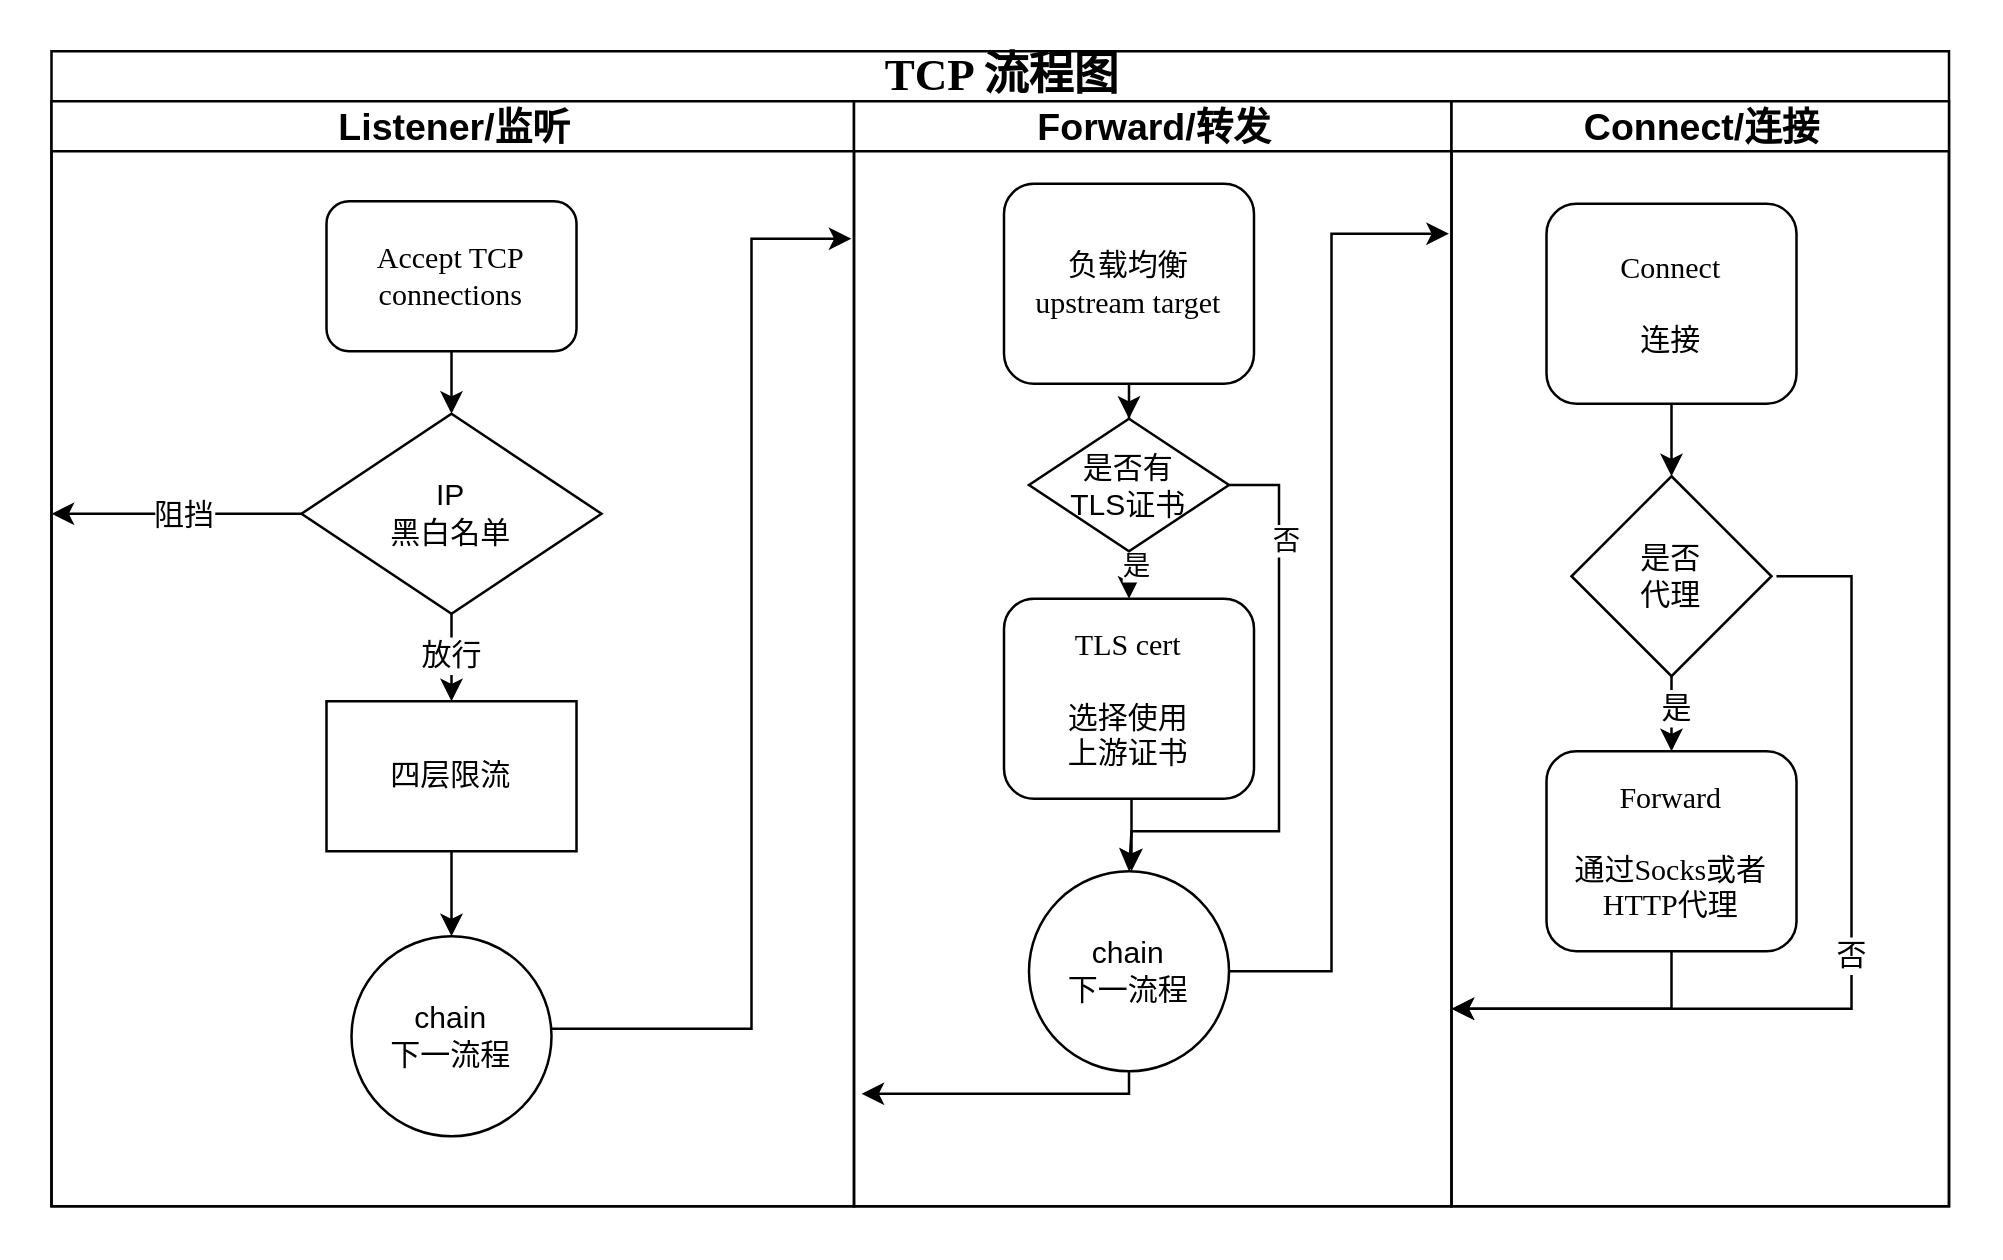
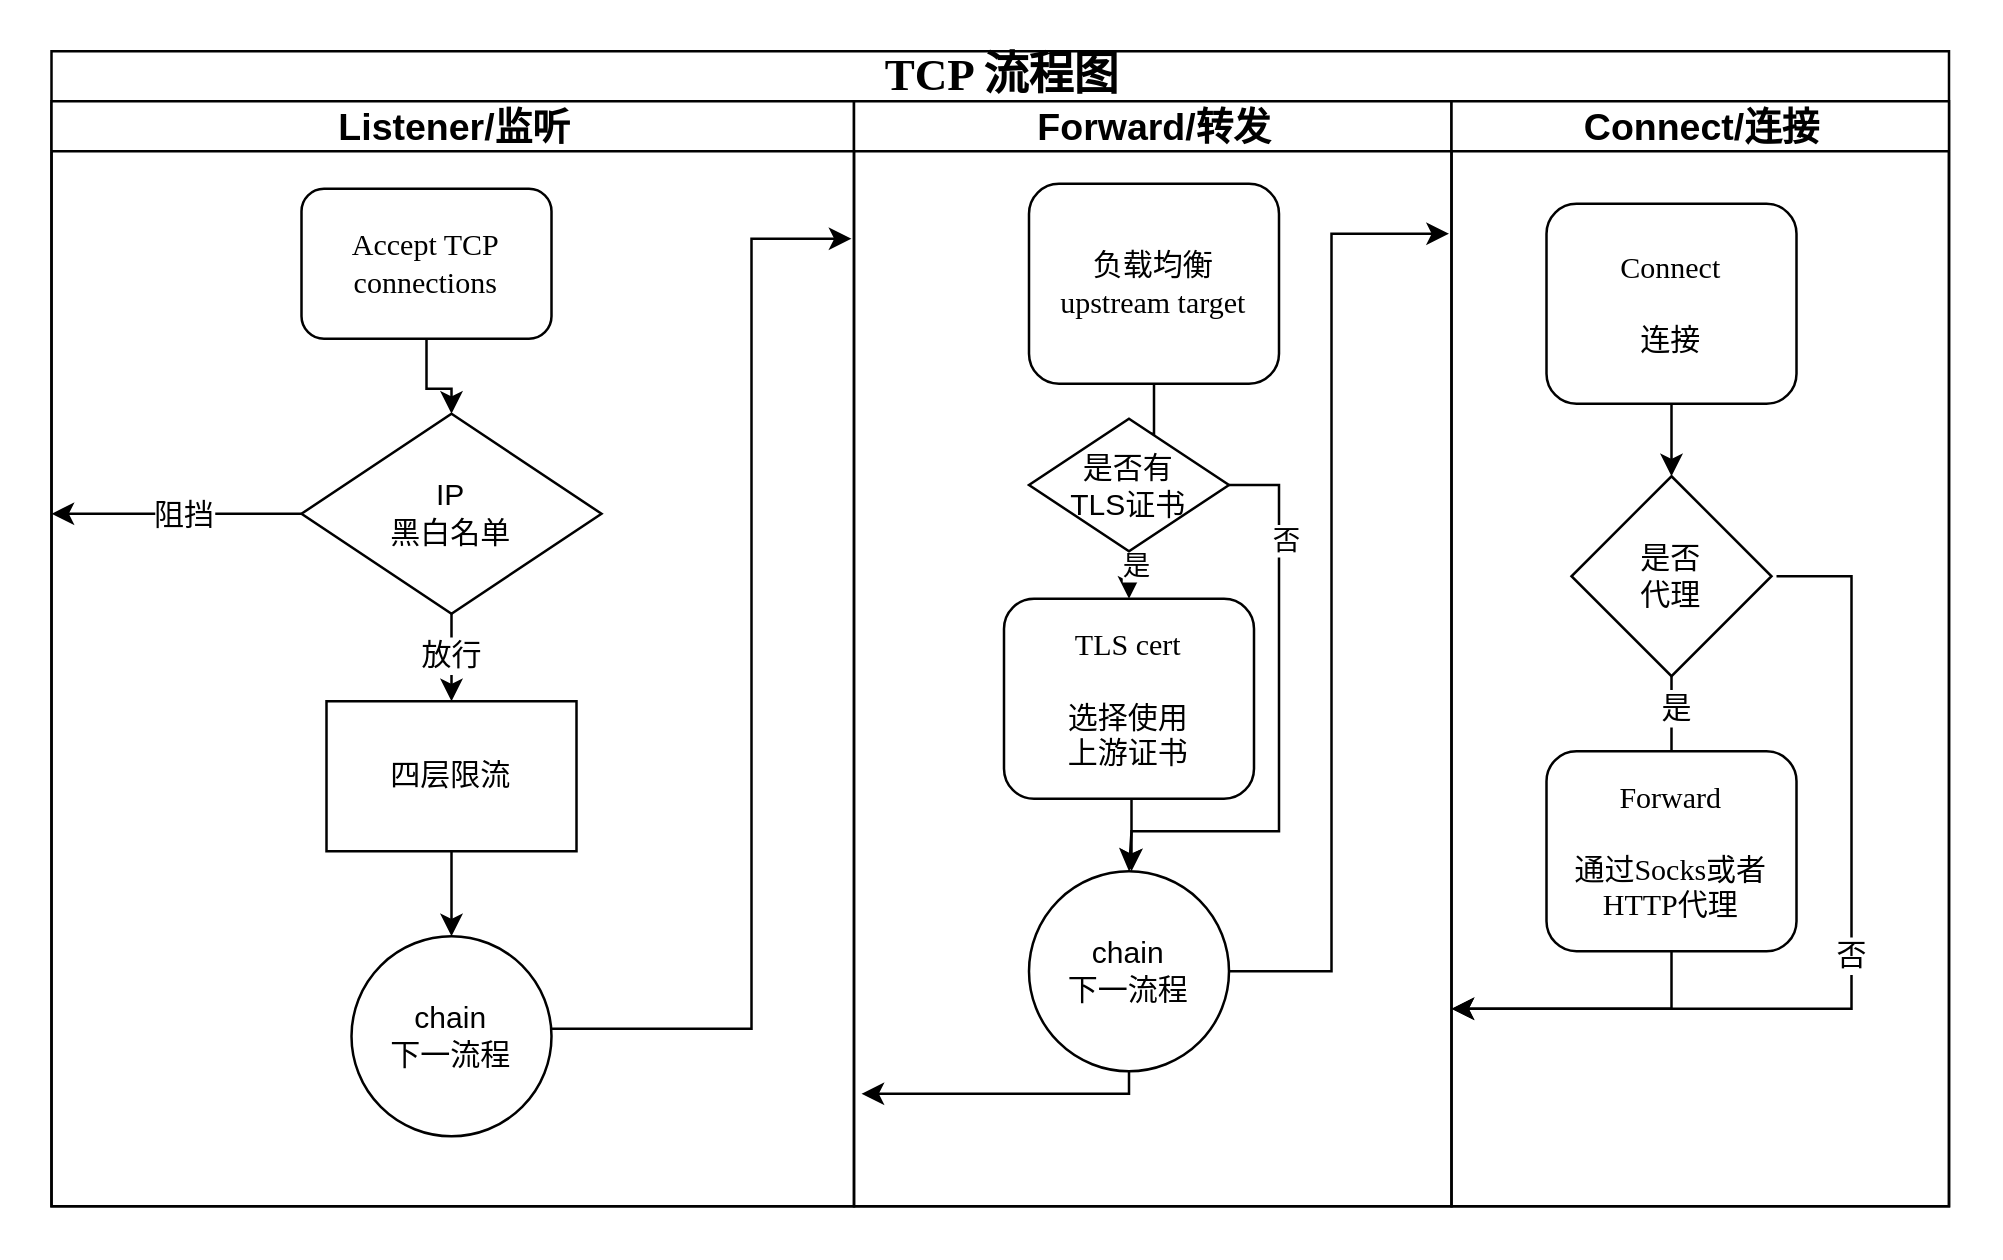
node "Accept TCP connections": moved (451, 276) -> (426, 264)
node "负载均衡 upstream target": moved (1129, 284) -> (1154, 284)
edge "是否 代理" -> "Forward 通过Socks或者HTTP代理": arrowhead classic -> none
